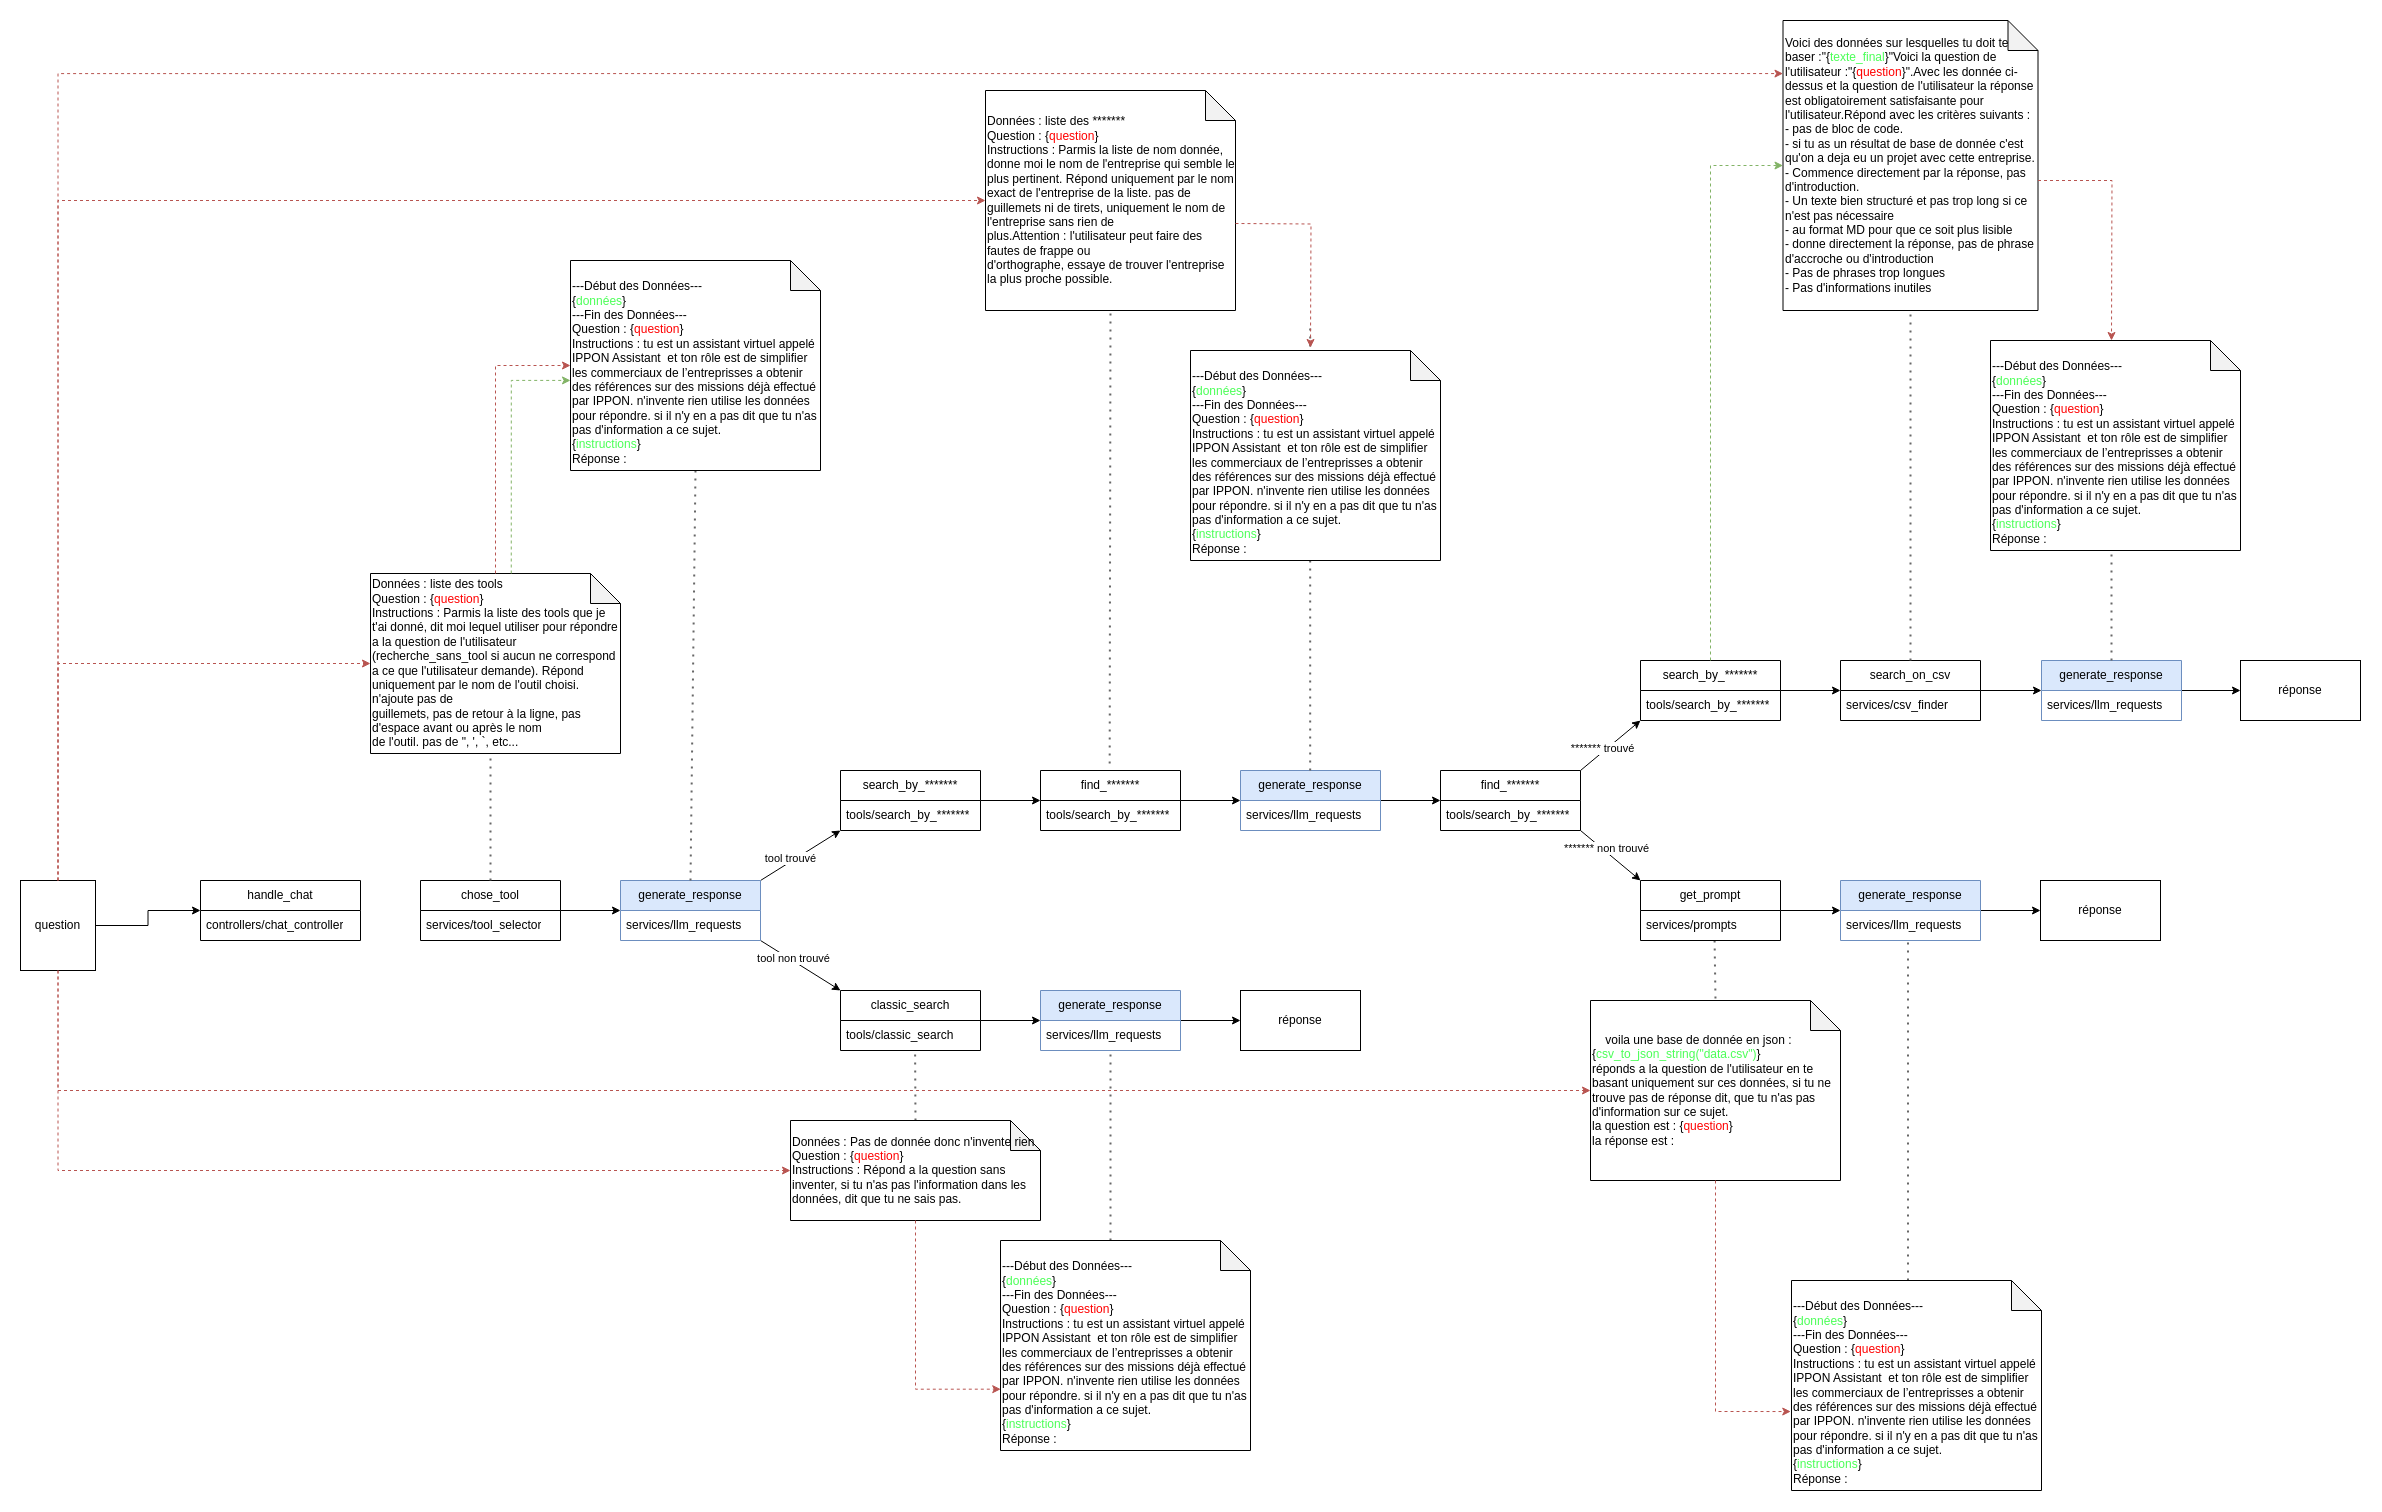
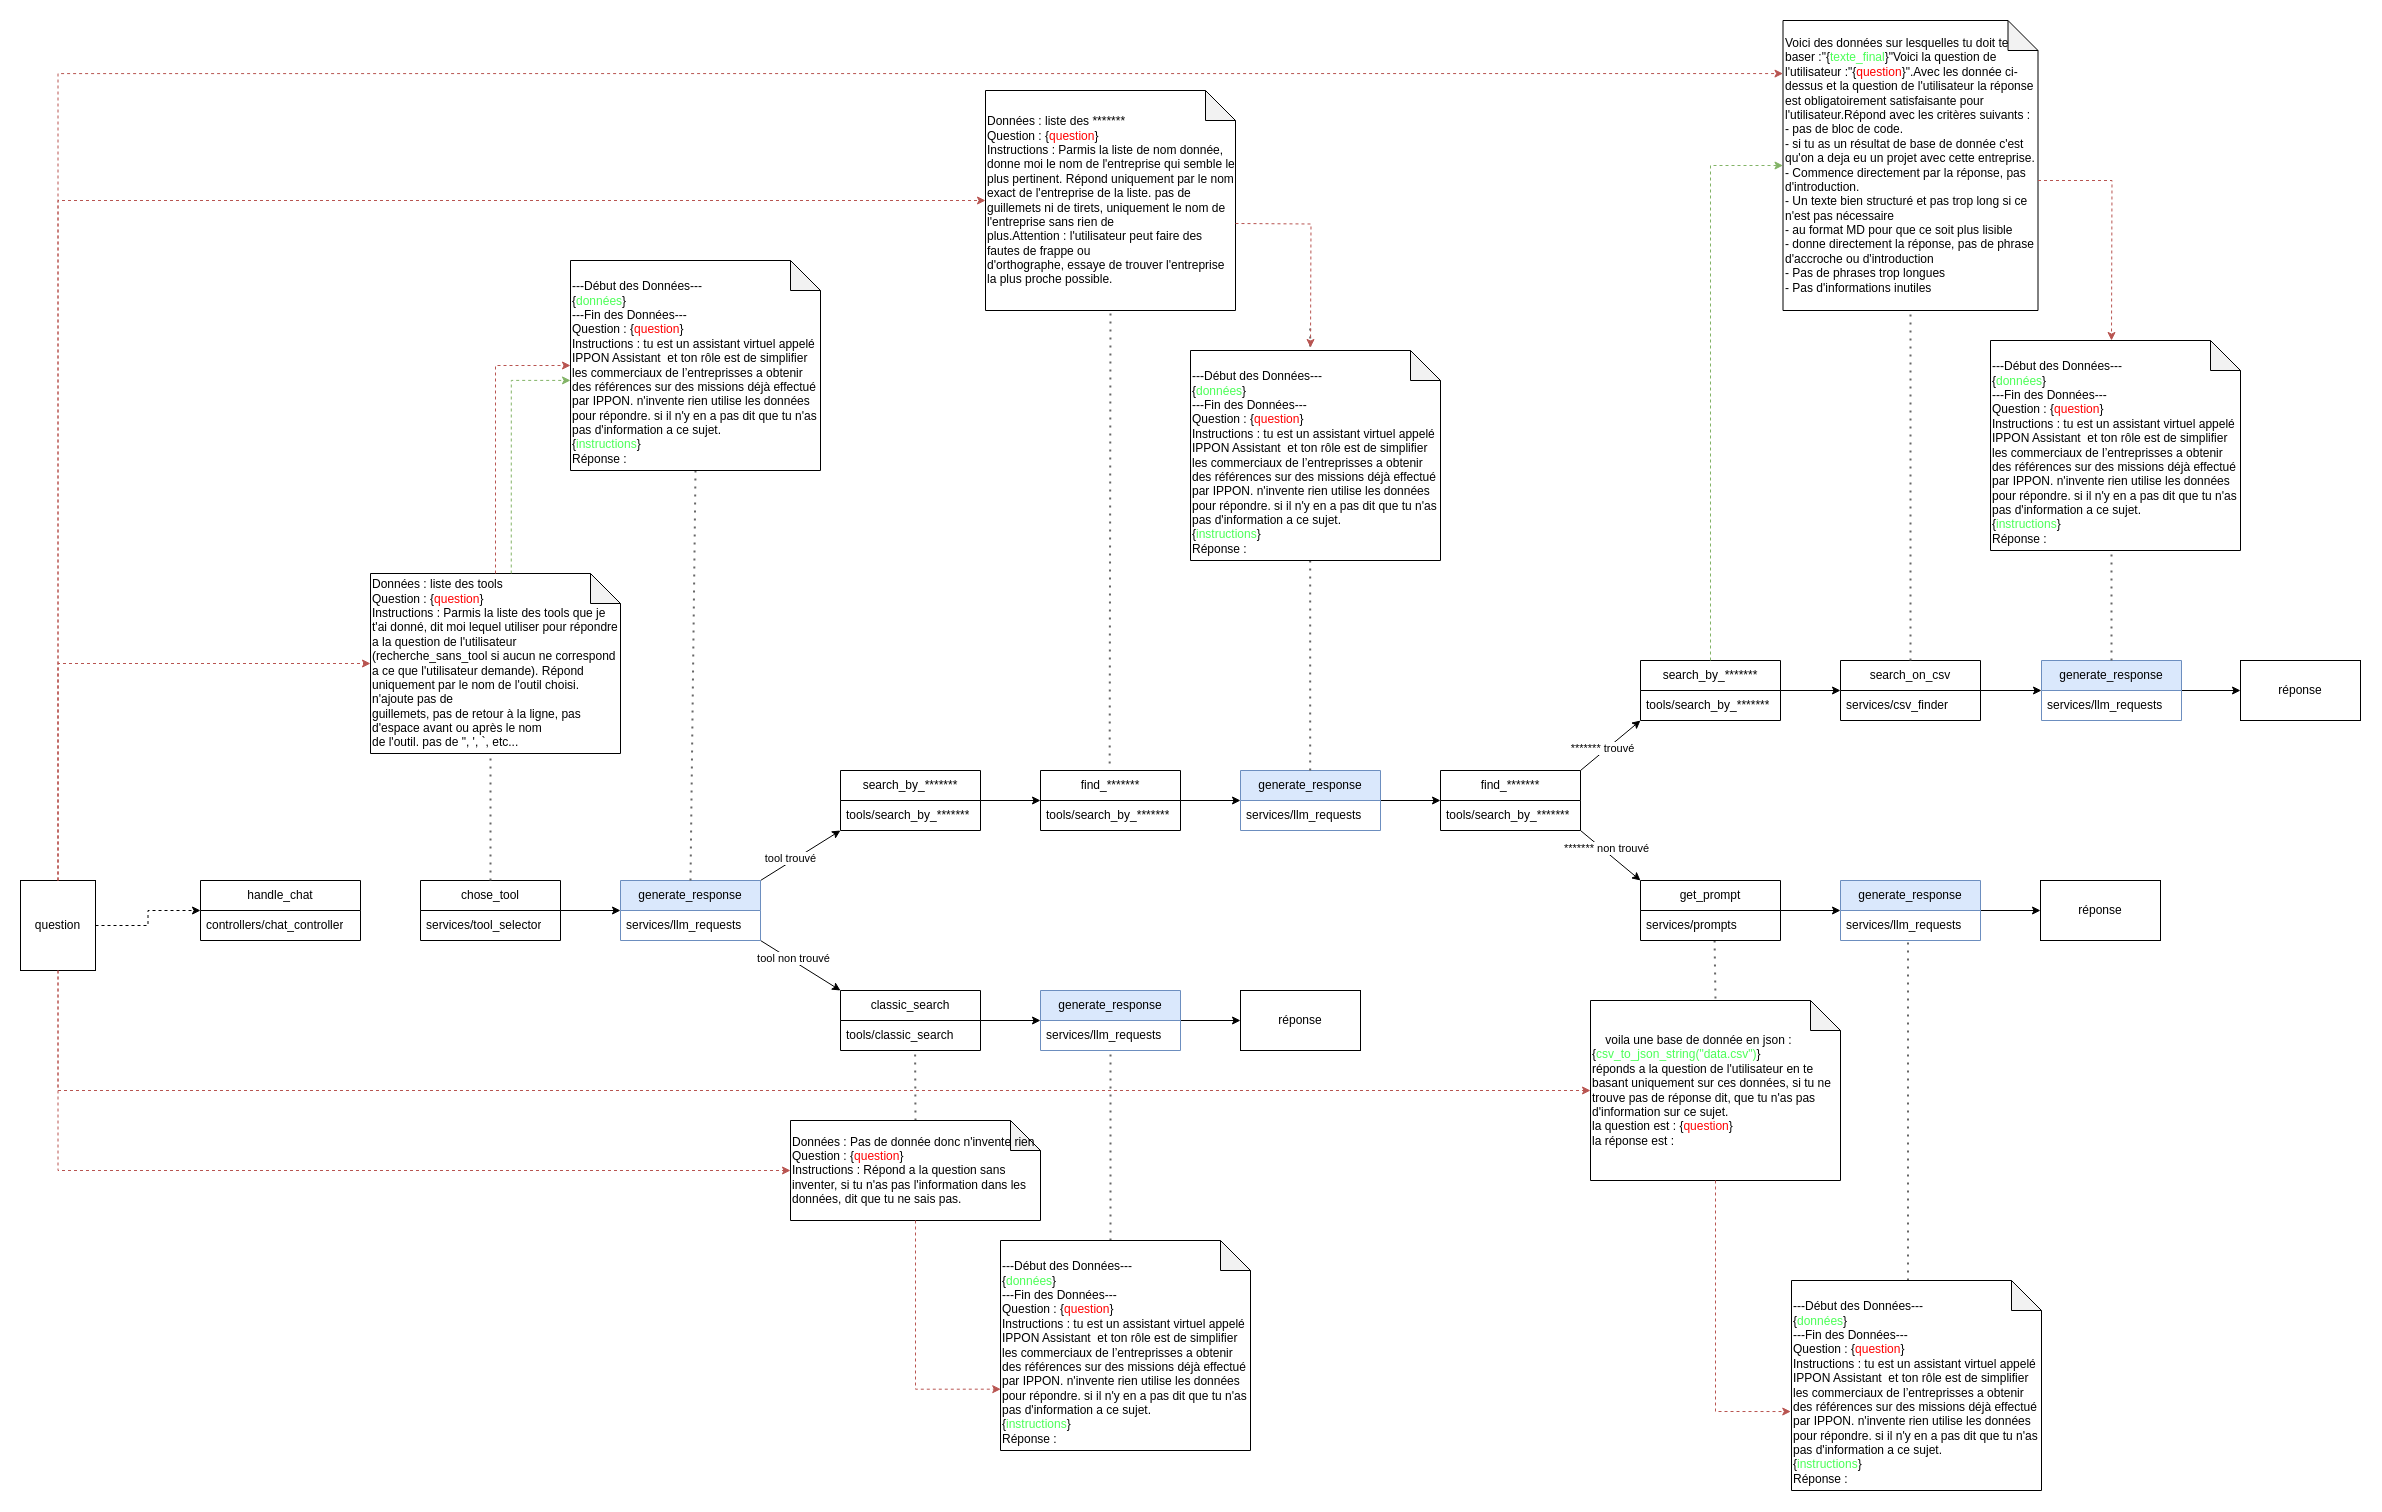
edge "question" -> "handle_chat": style solid -> dashed
